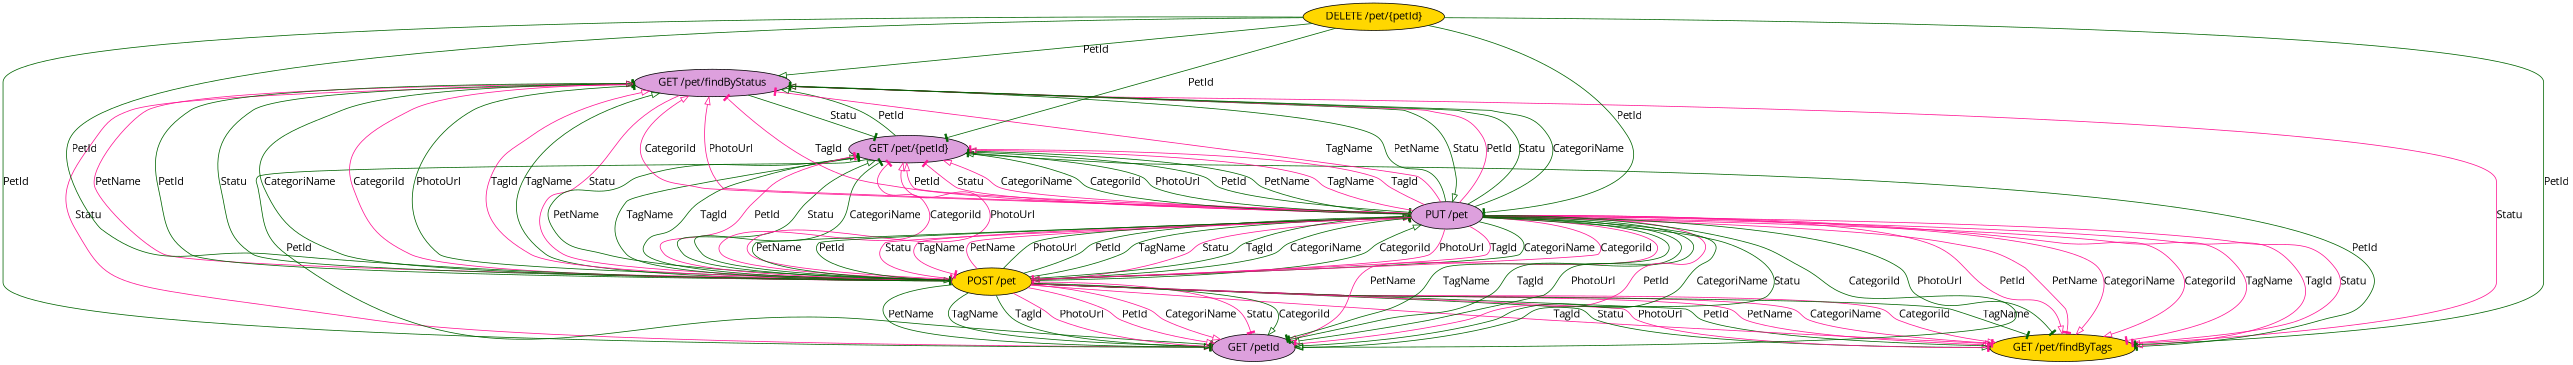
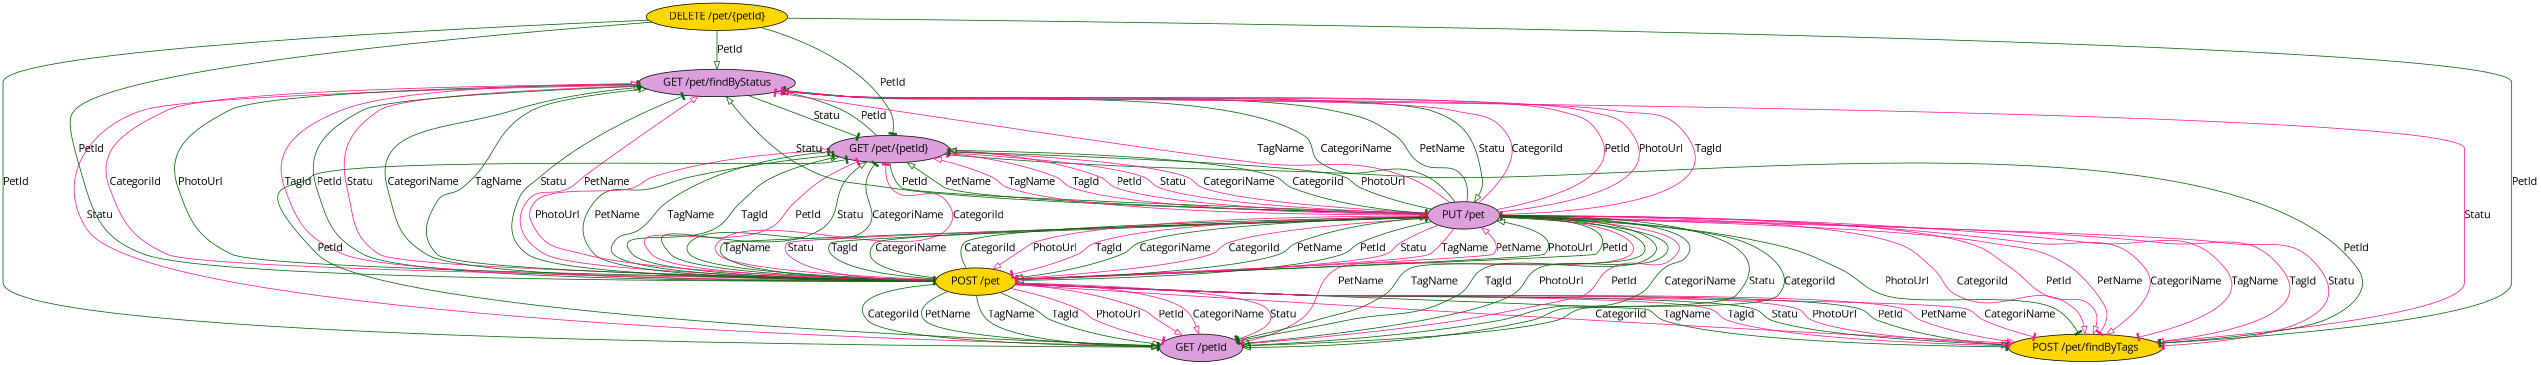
edge "DELETE /pet/{petId}" -> "PUT /pet": removed, label "PetId"
edge "GET /pet/{petId}" -> "GET /petId": reversed
node "GET /pet/findByTags": label "GET /pet/findByTags" -> "POST /pet/findByTags"
